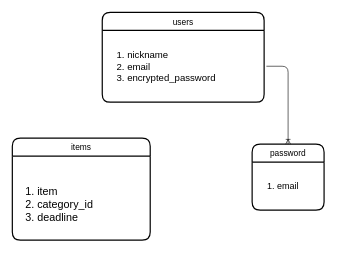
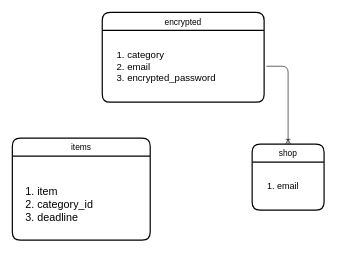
node "users": label "users" -> "encrypted"
node "nickname email encrypted_password": label "nickname email encrypted_password" -> "category email encrypted_password"
node "password": label "password" -> "shop"
